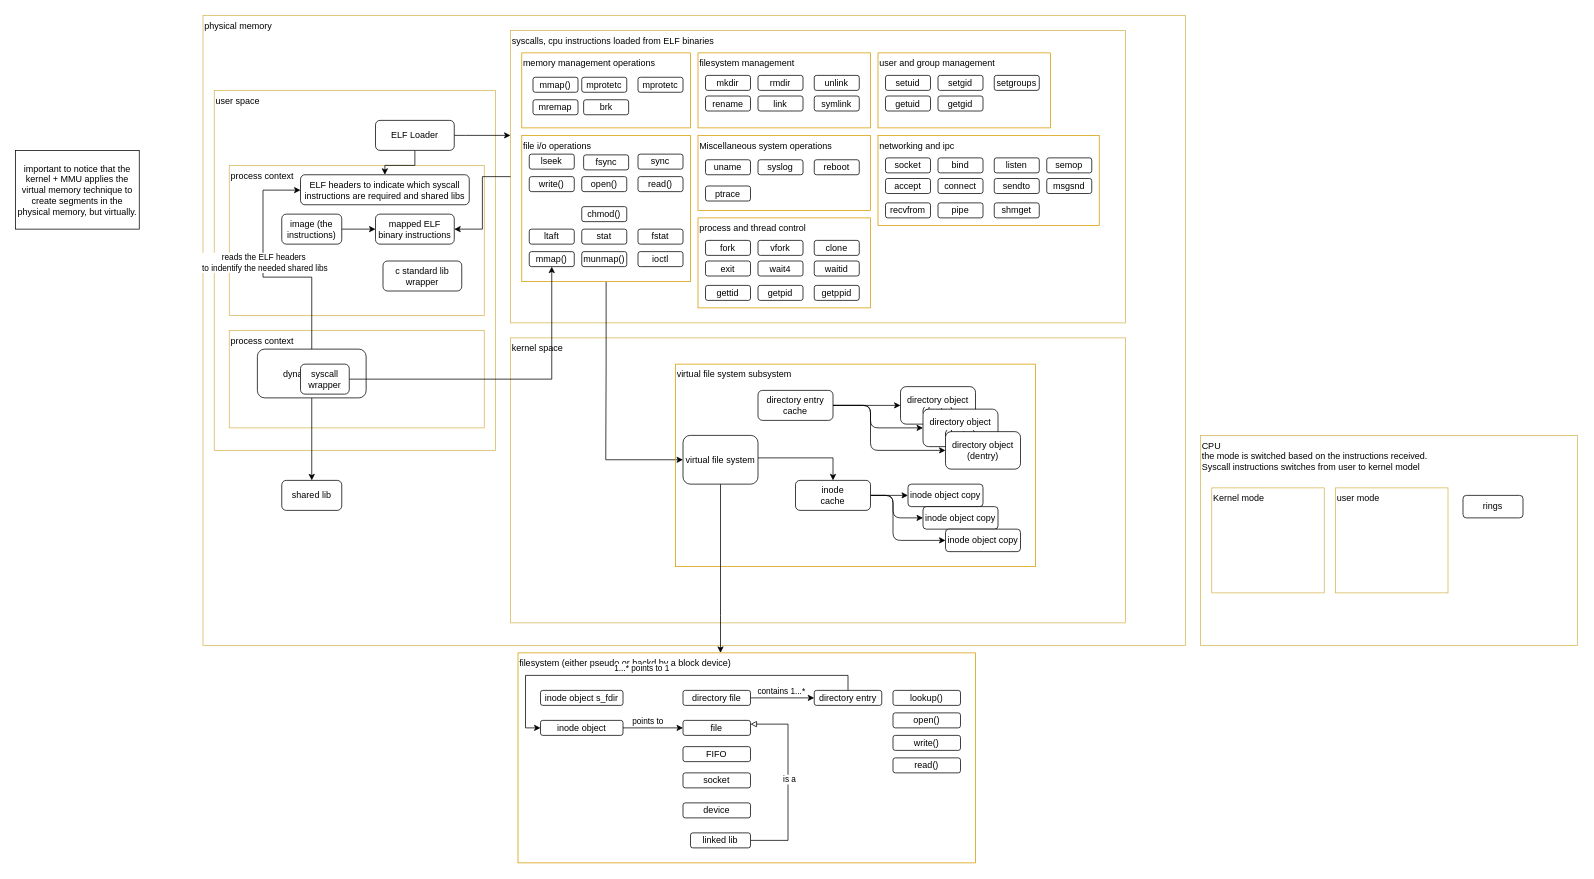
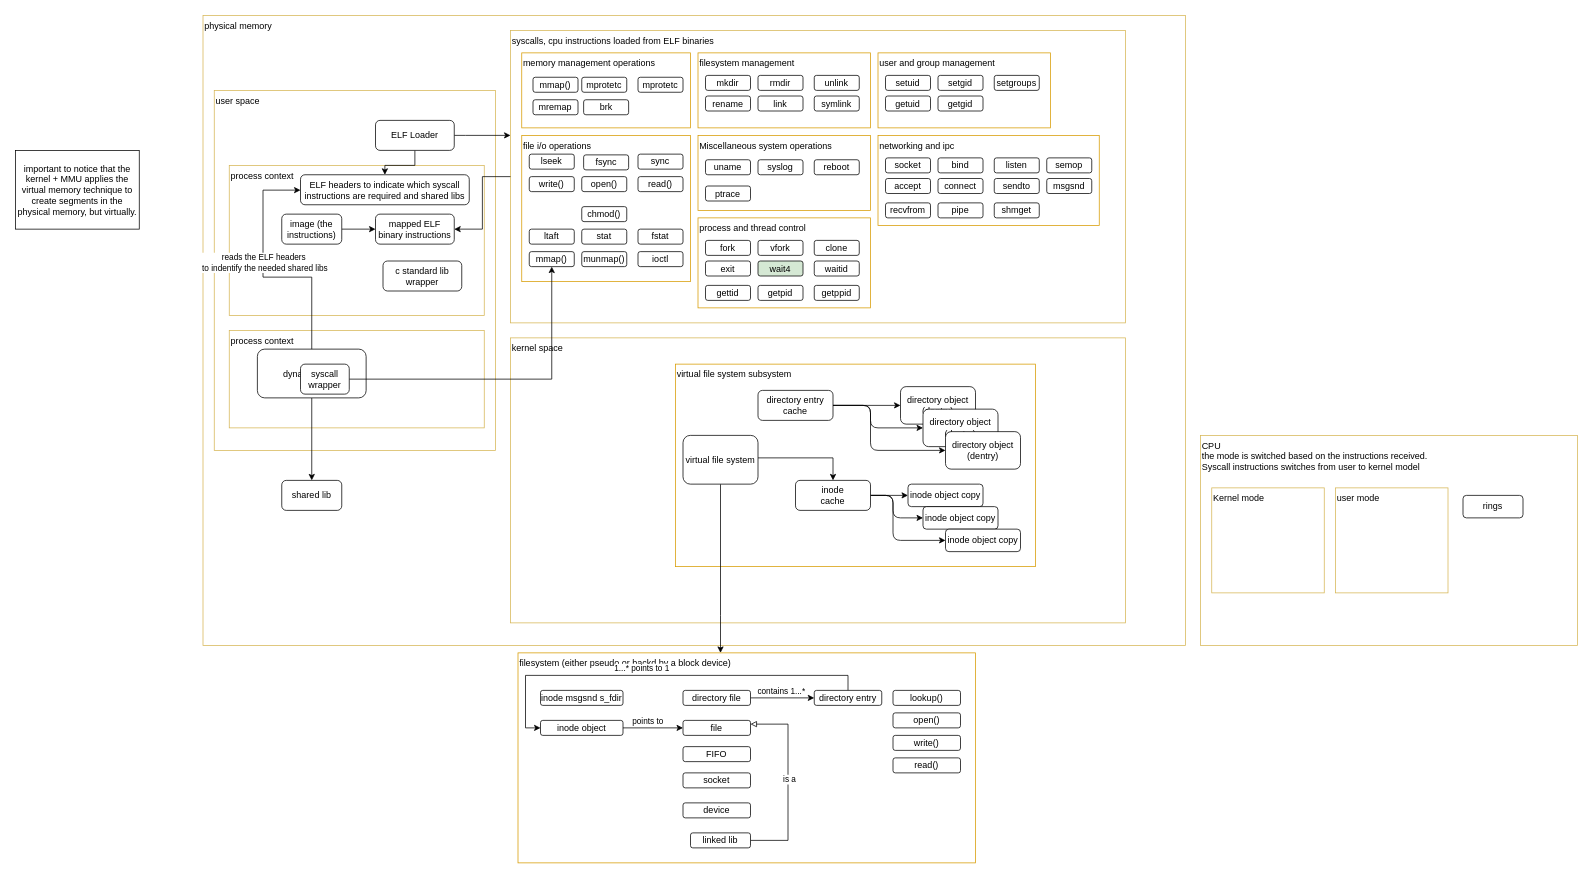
node "wait4": fillcolor #ffffff -> #d5e8d4
edge "file i/o operations" -> "virtual file system": removed
node "inode object s_fdir": label "inode object s_fdir" -> "inode msgsnd s_fdir"
